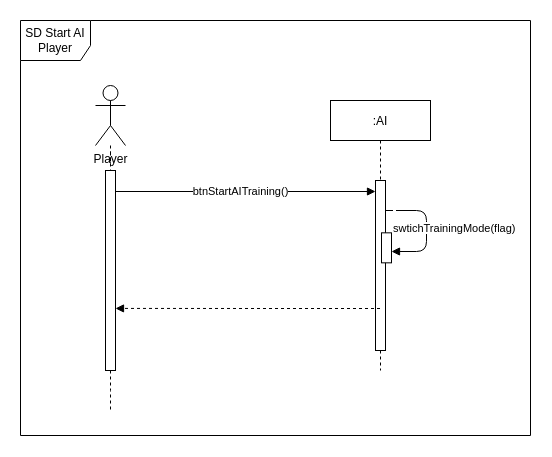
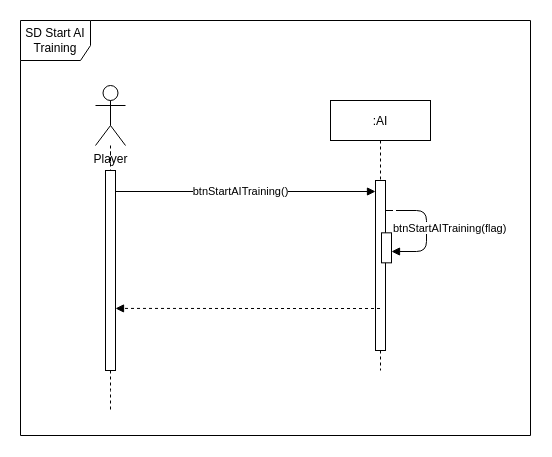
node "SD Start AI Player": label "SD Start AI Player" -> "SD Start AI Training"
node "swtichTrainingMode(flag)": label "swtichTrainingMode(flag)" -> "btnStartAITraining(flag)"
